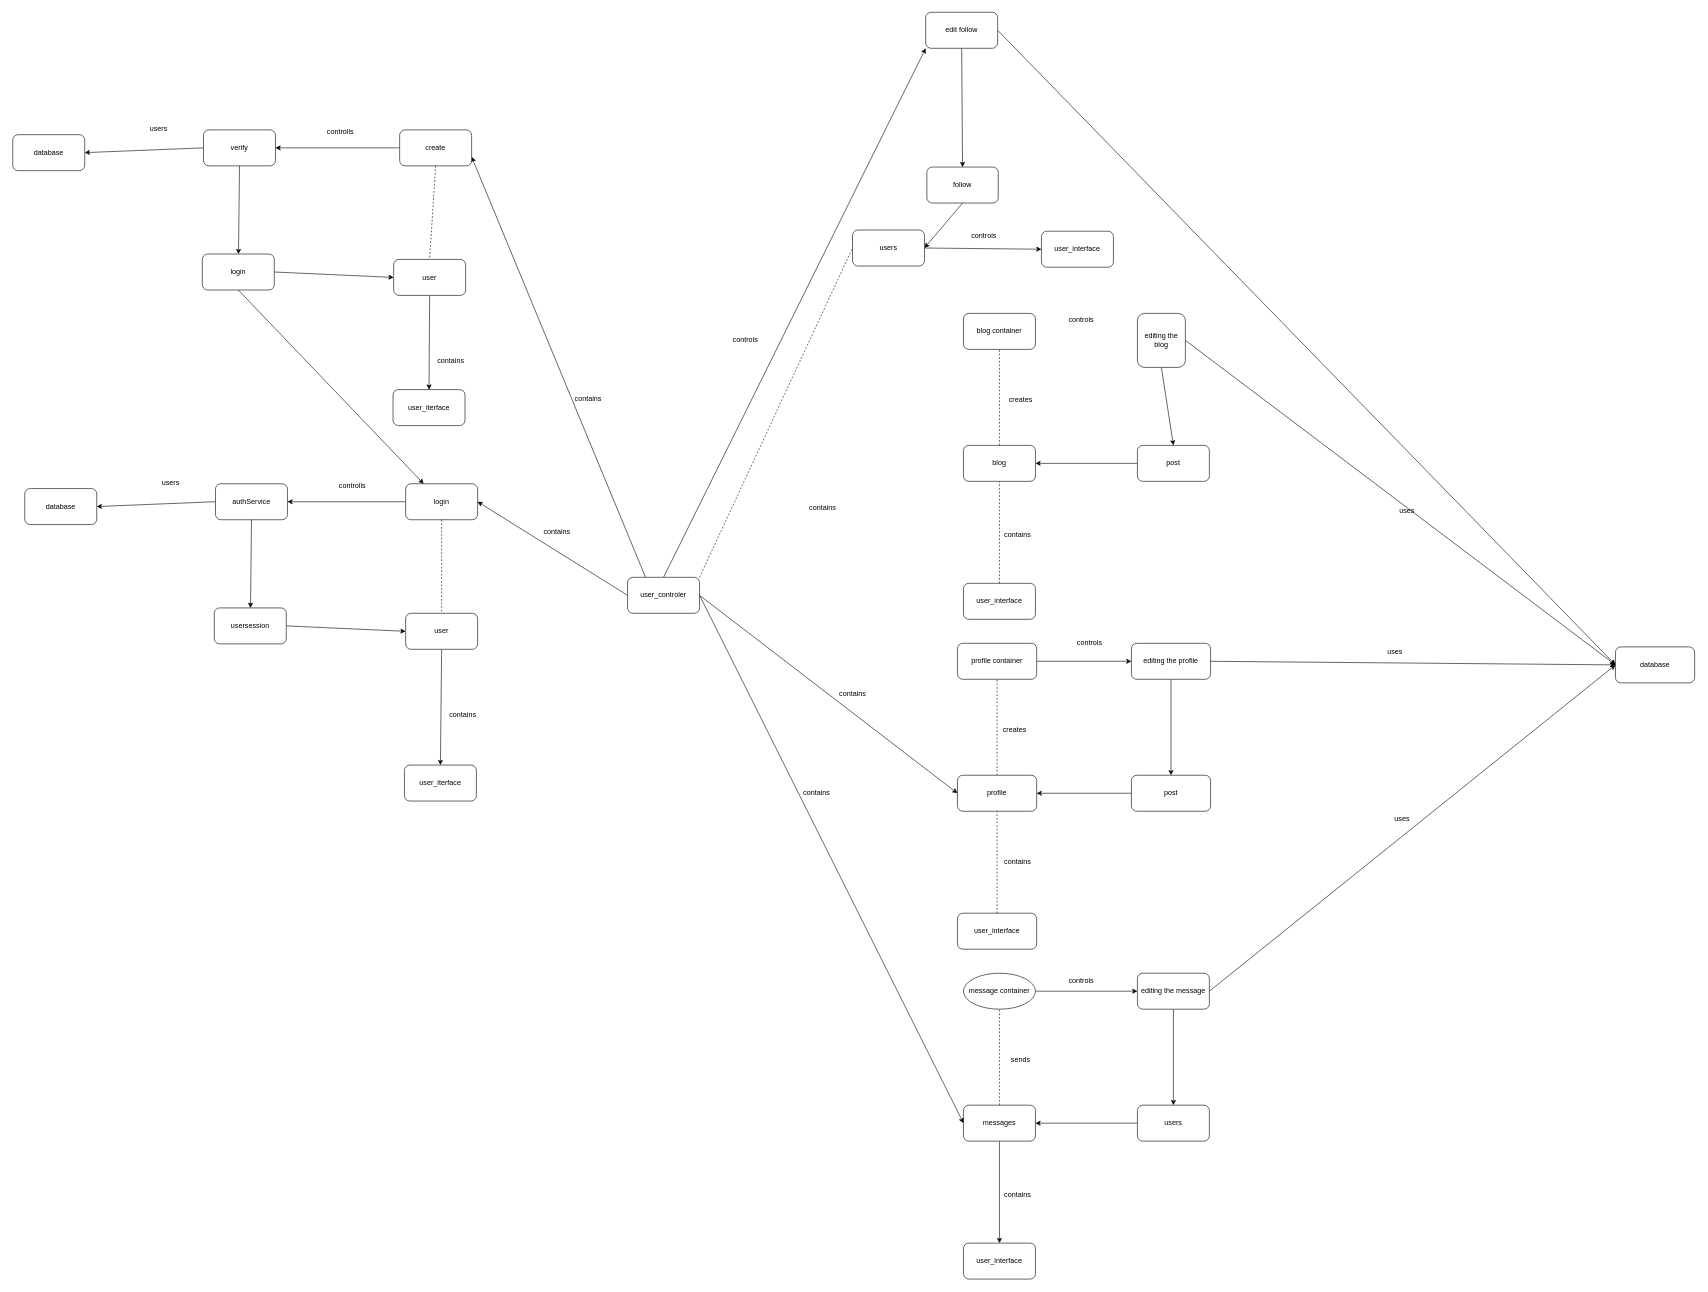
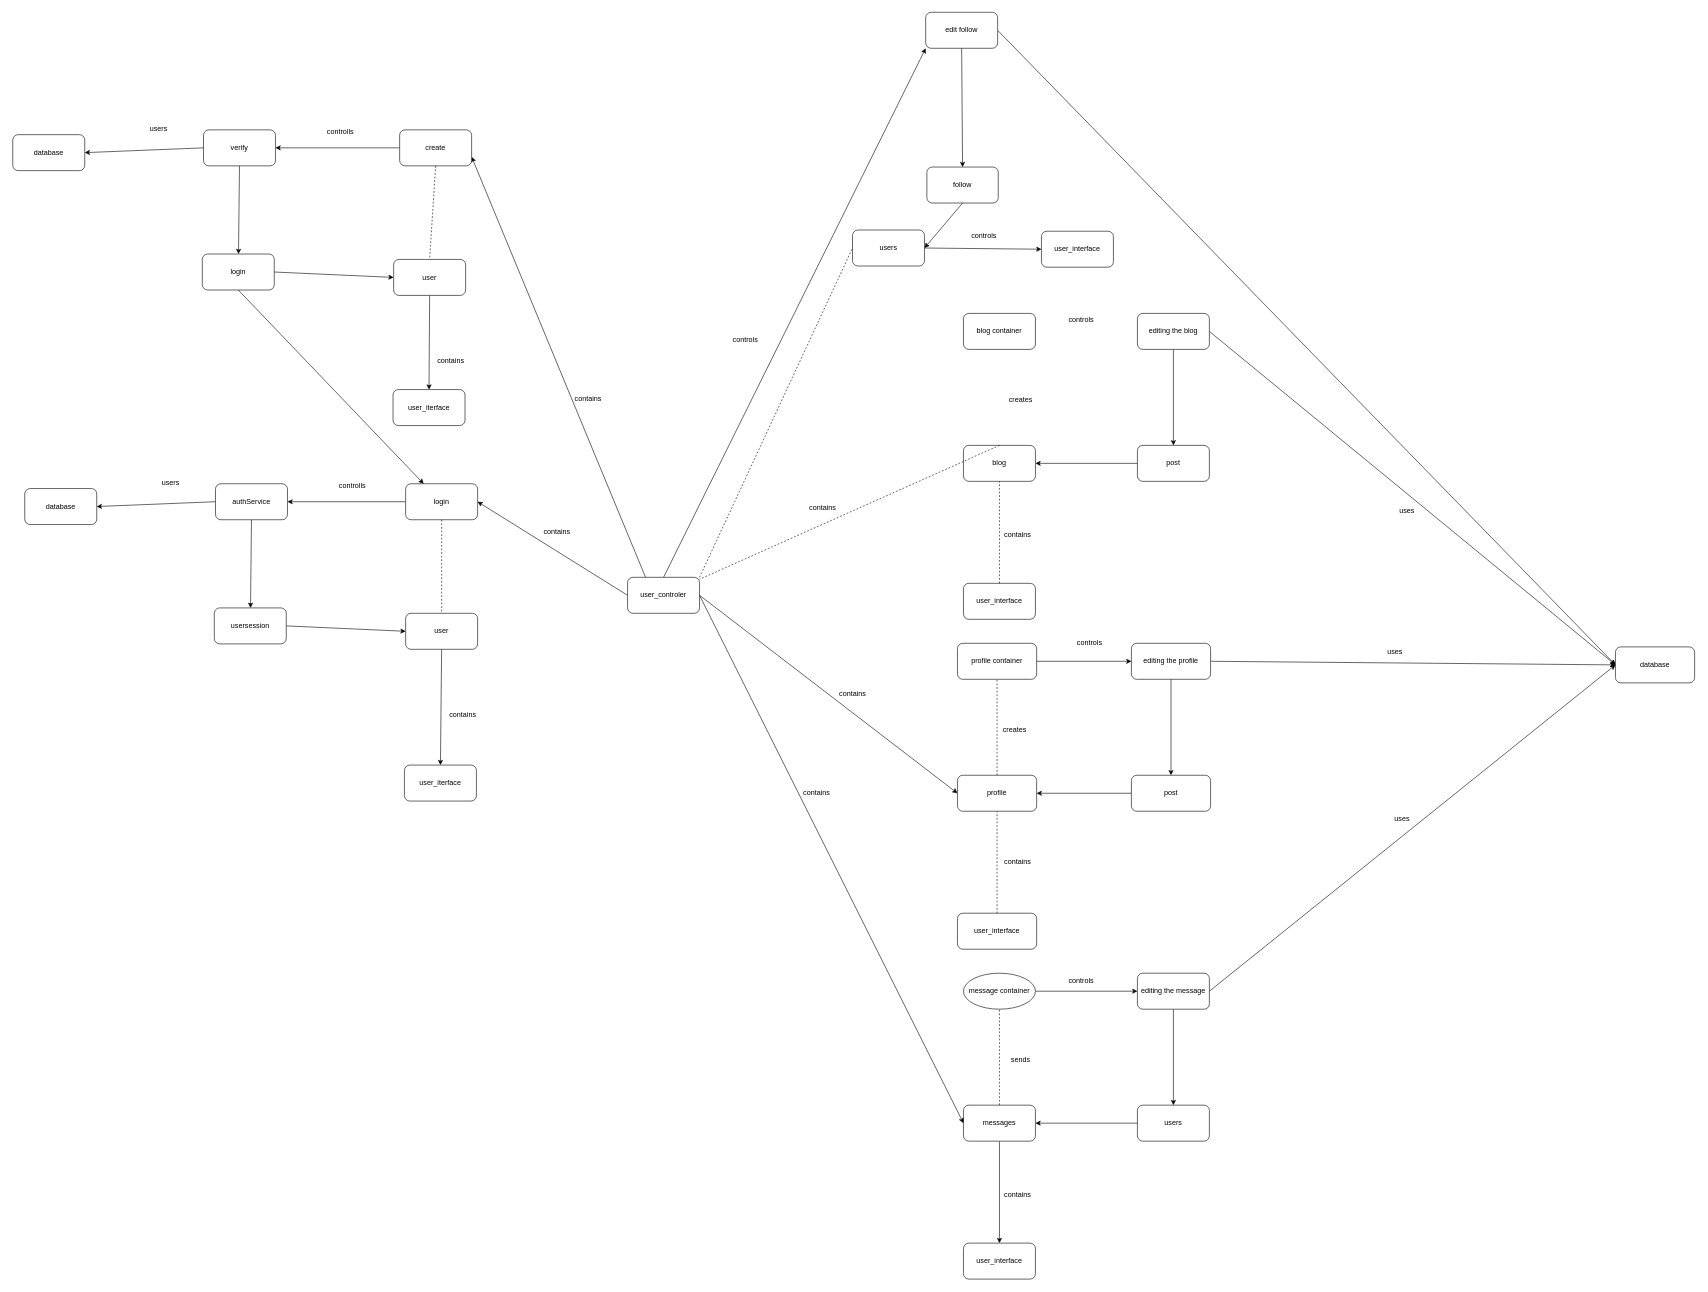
node "editing the blog": size 48x54 -> 72x36
edge "blog container" -- "blog": now "user_controler" -- "blog"
